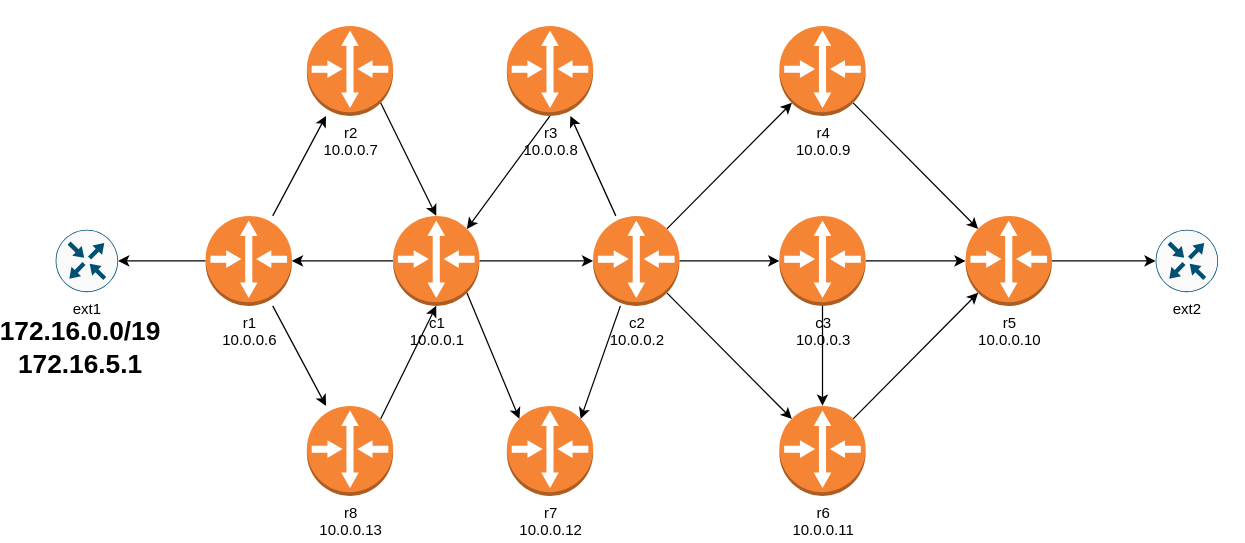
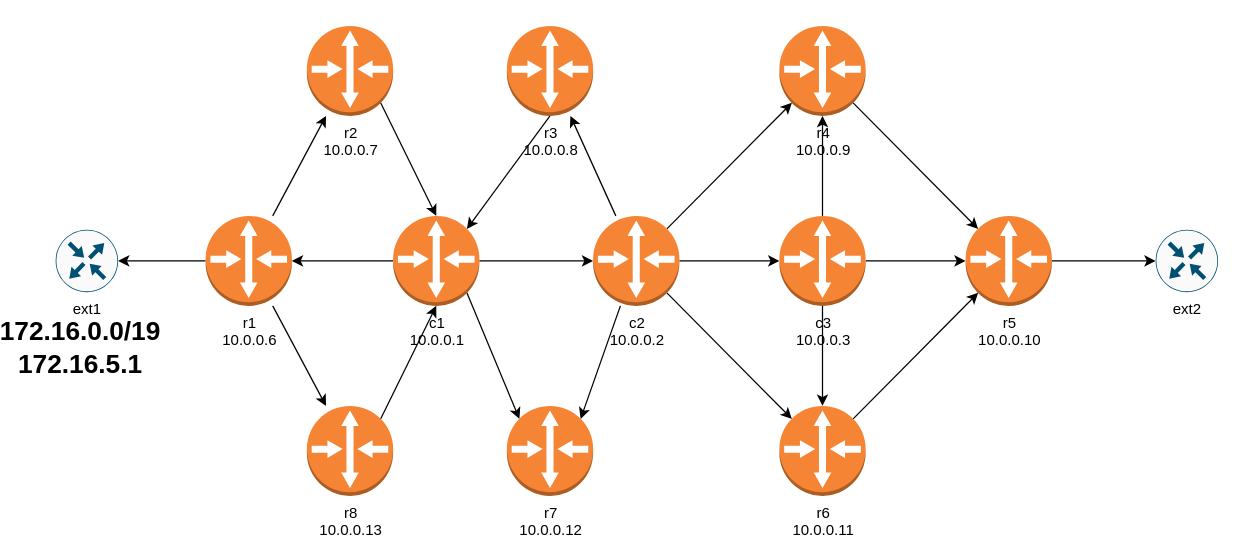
edge "c3 10.0.0.3" -> "r4 10.0.0.9": added
